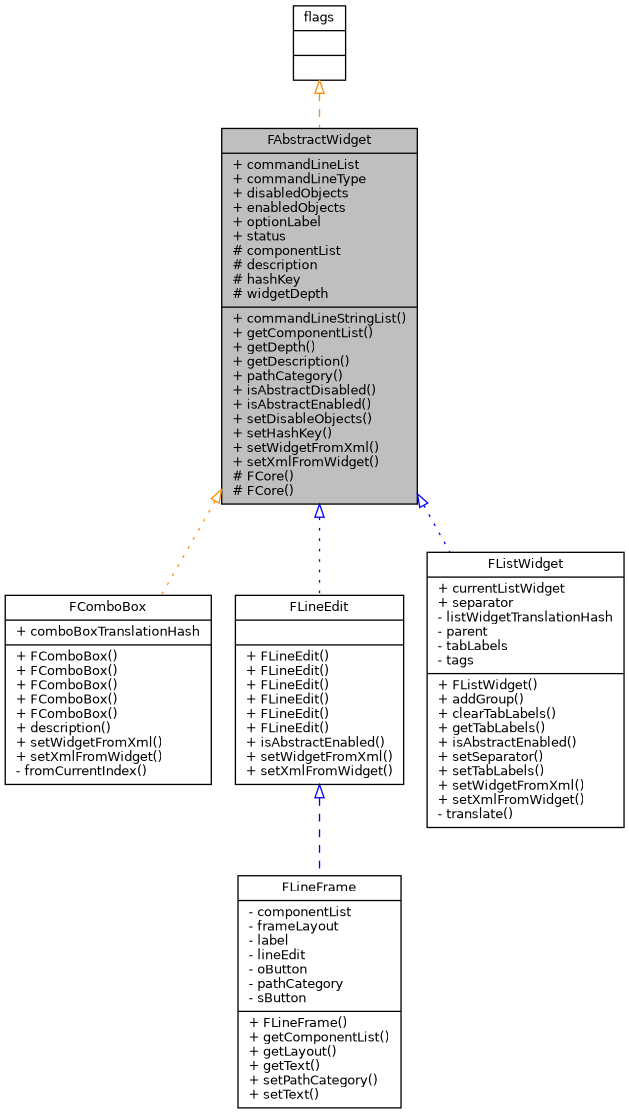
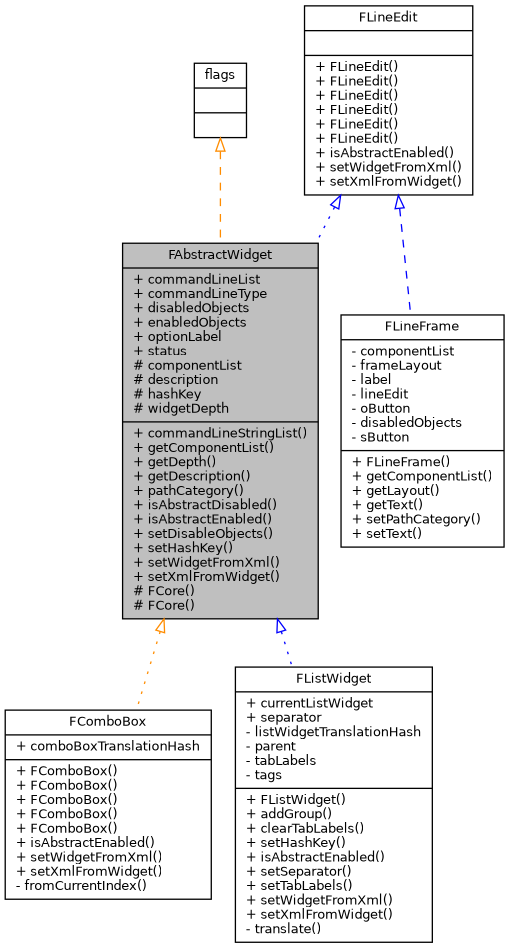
edge "FLineEdit" -> "FAbstractWidget": reversed
node "FComboBox": text "+ description()" -> "+ isAbstractEnabled()"
node "FListWidget": text "+ getTabLabels()" -> "+ setHashKey()"
node "FLineFrame": text "- pathCategory" -> "- disabledObjects"
